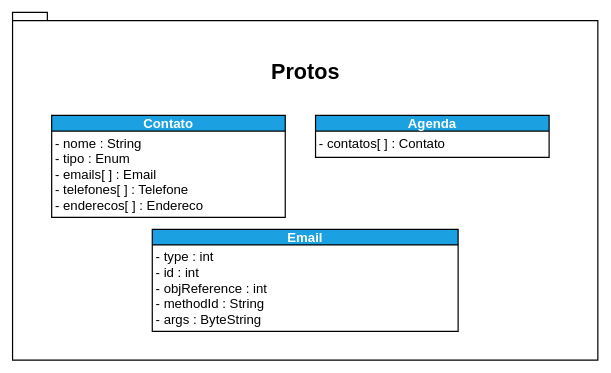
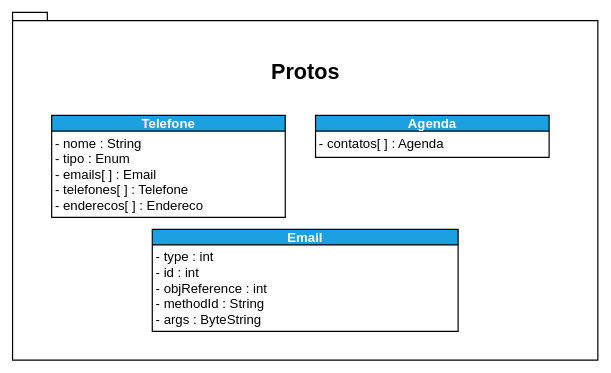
node "Contato": label "Contato" -> "Telefone"
node "- contatos[ ] : Contato": label "- contatos[ ] : Contato" -> "- contatos[ ] : Agenda"
